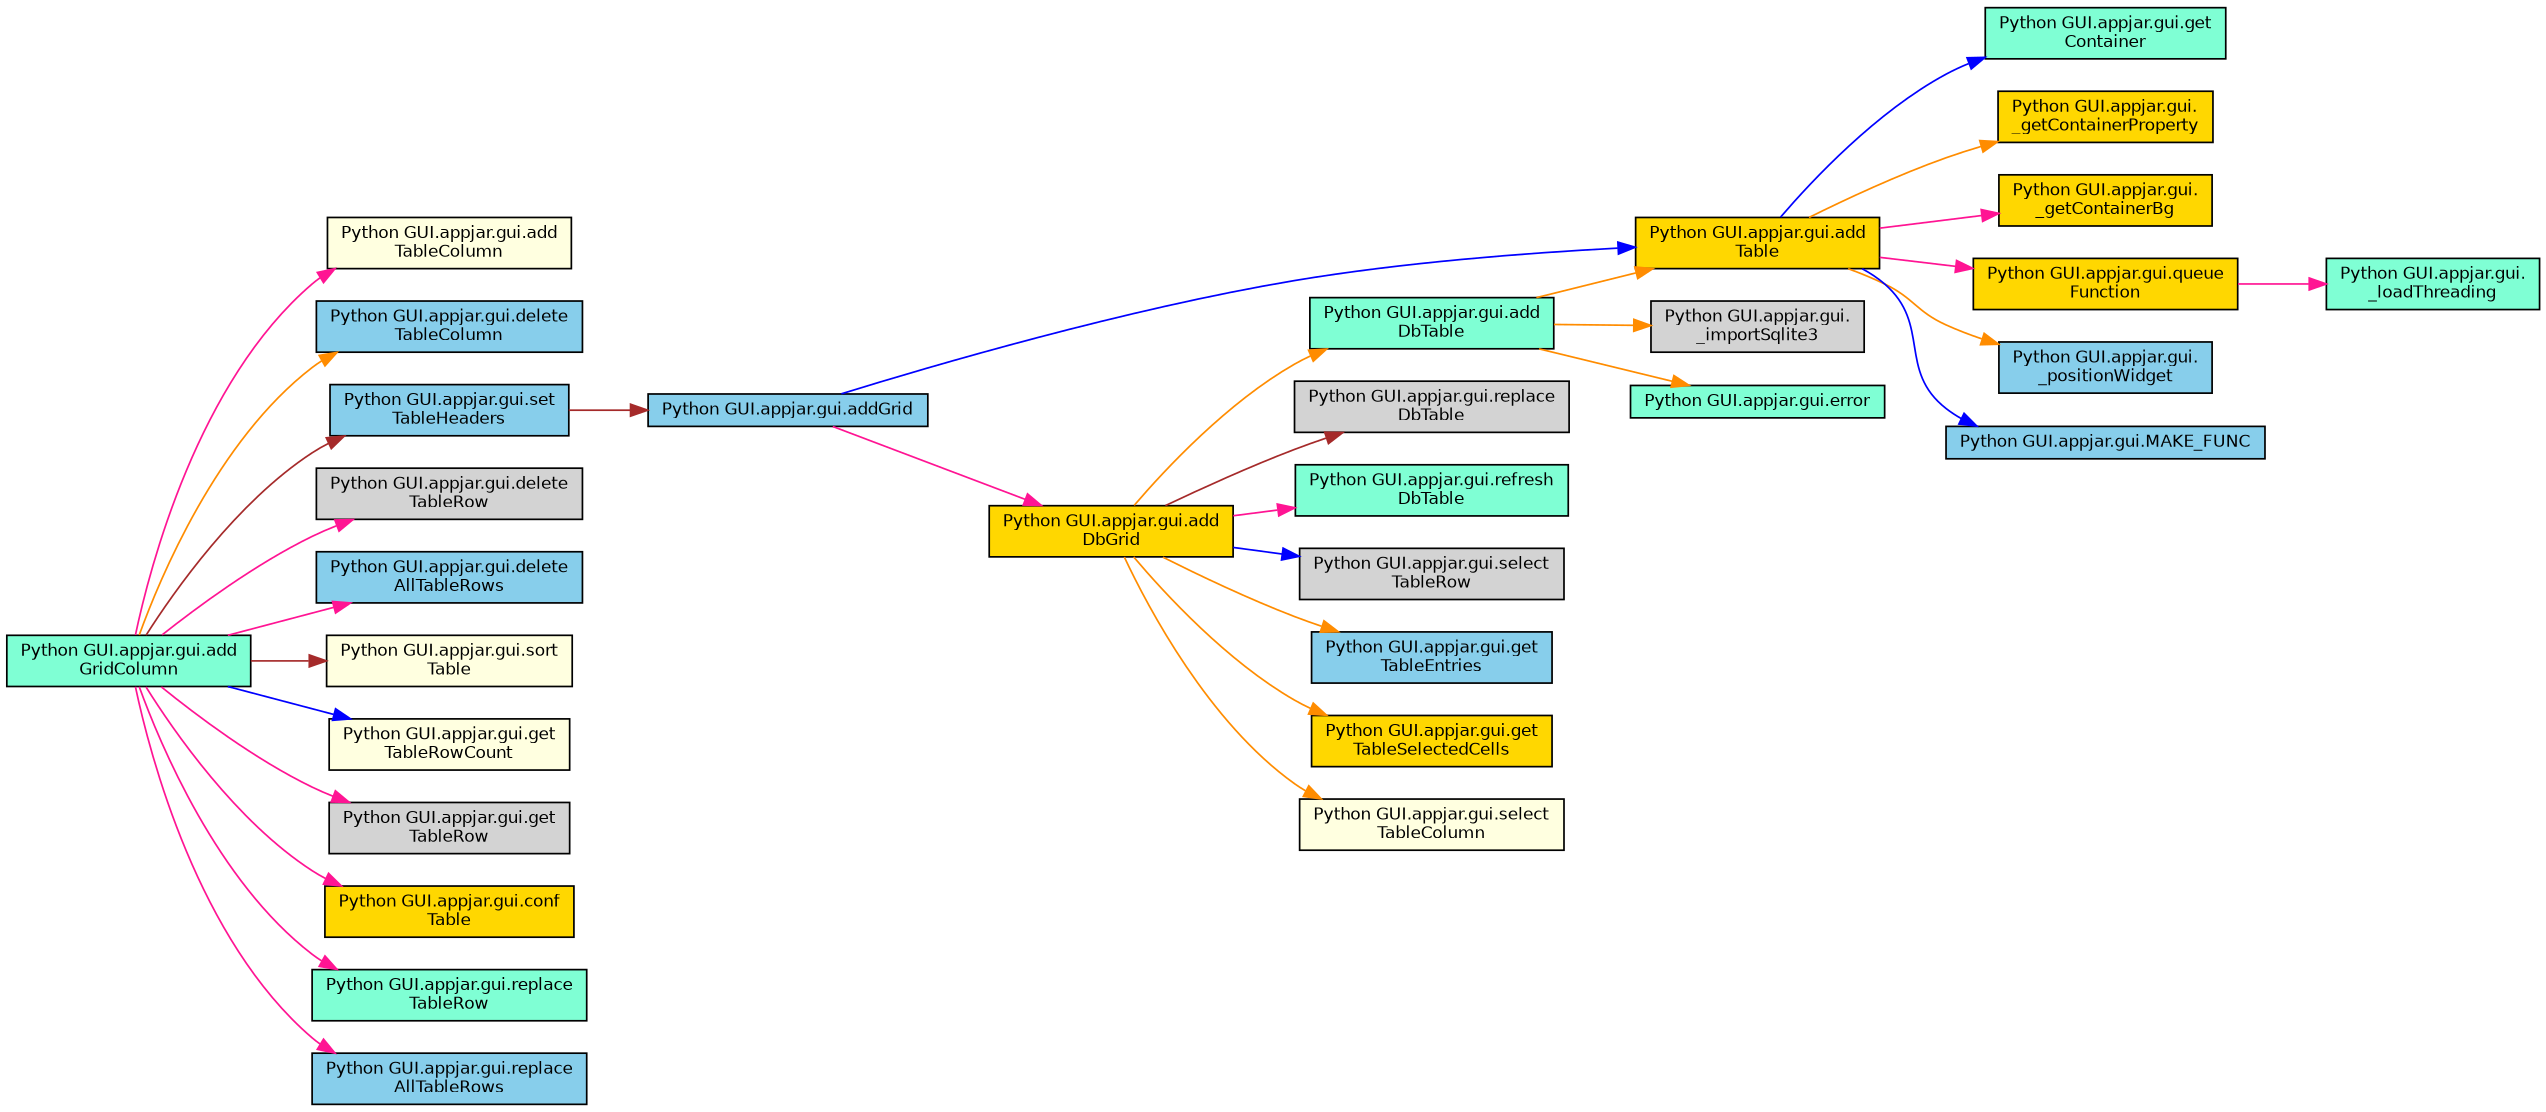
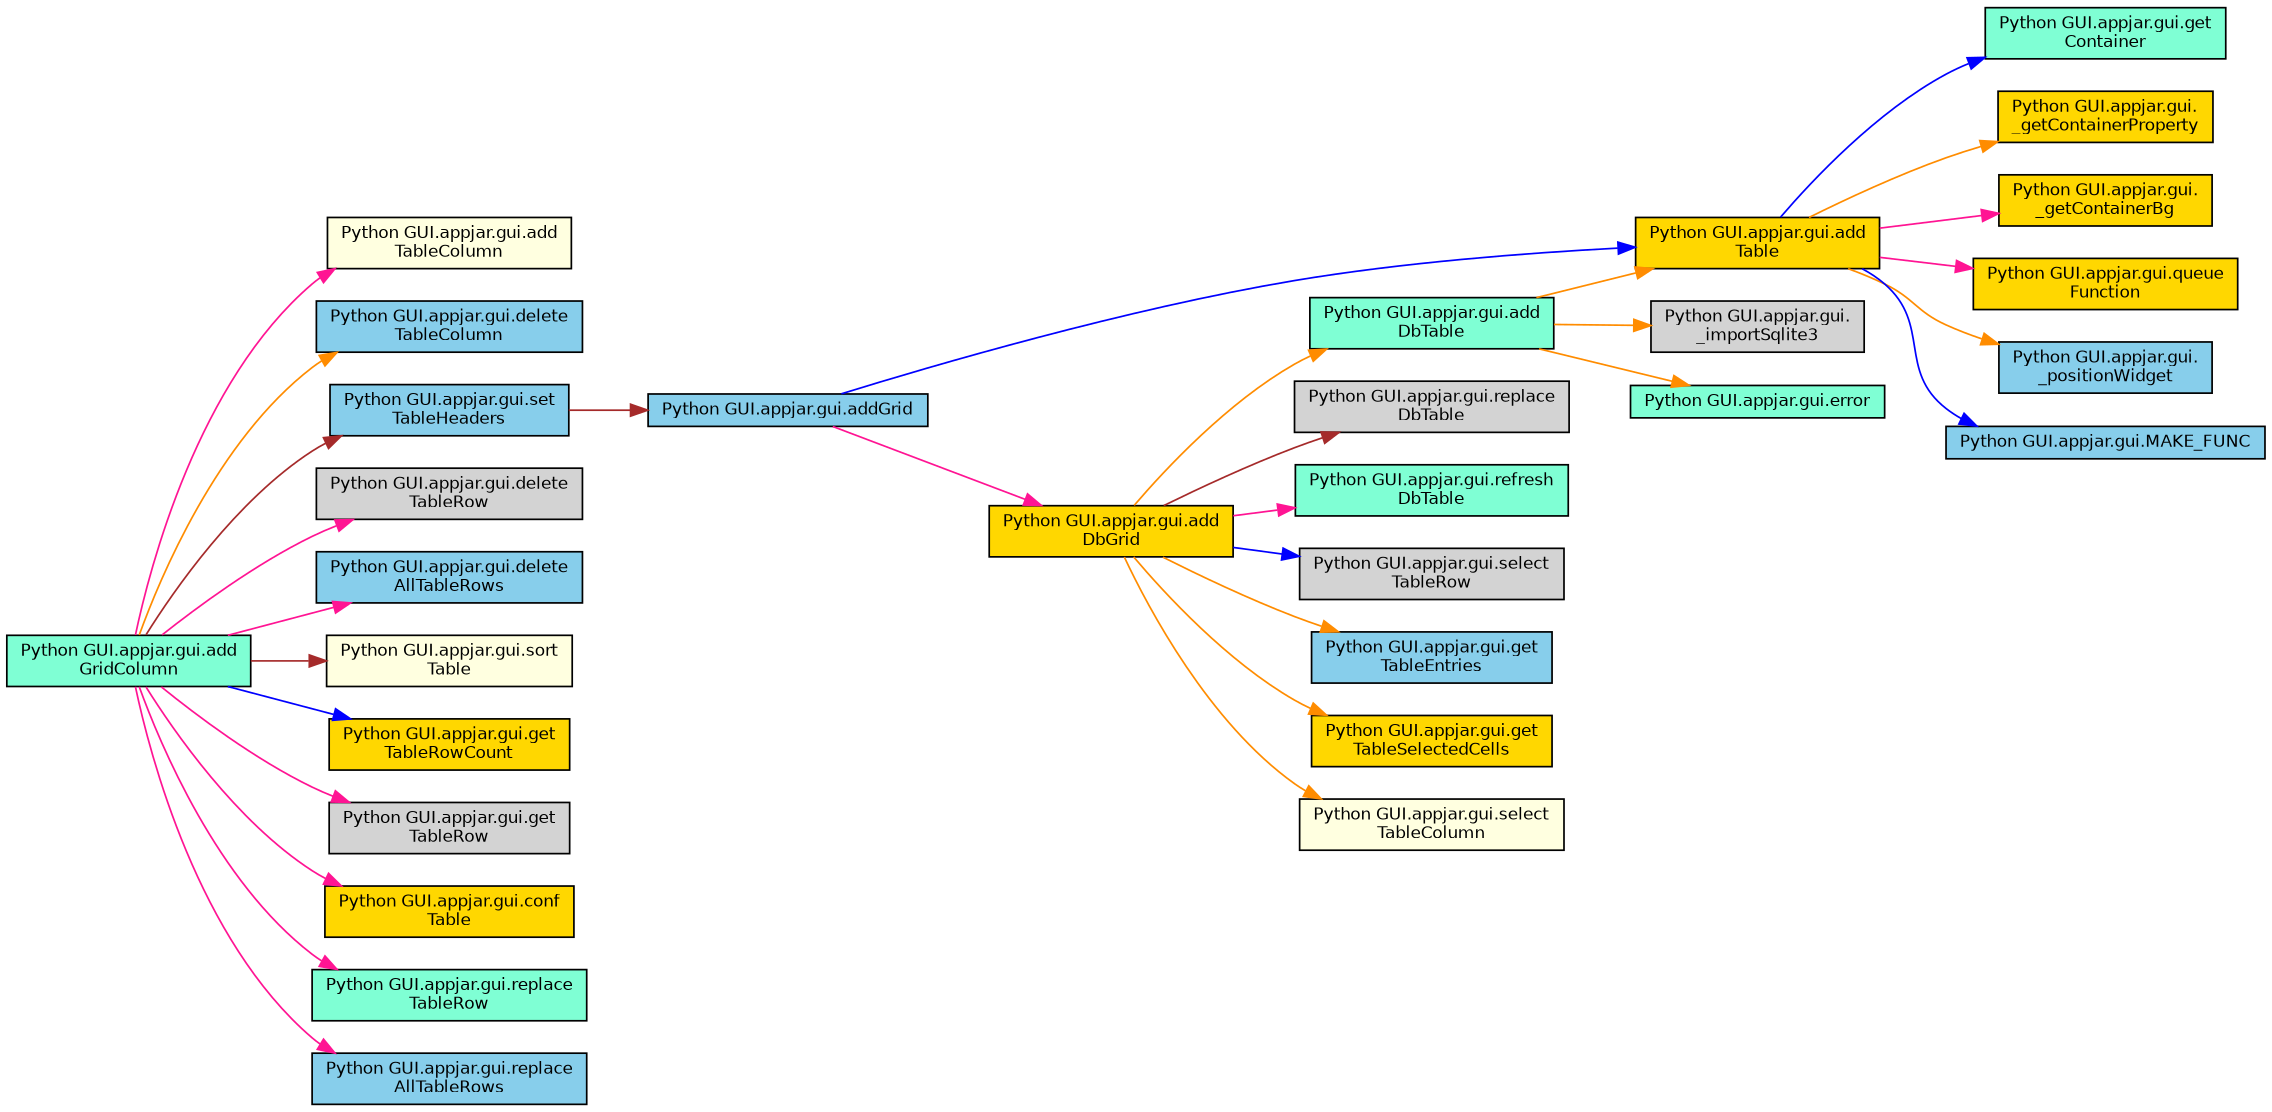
node "Python GUI.appjar.gui. _loadThreading": removed
node "Python GUI.appjar.gui.get TableRowCount": fillcolor lightyellow -> gold
